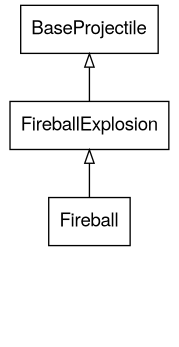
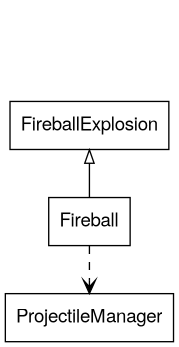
node "BaseProjectile": removed
node "ProjectileManager": added
